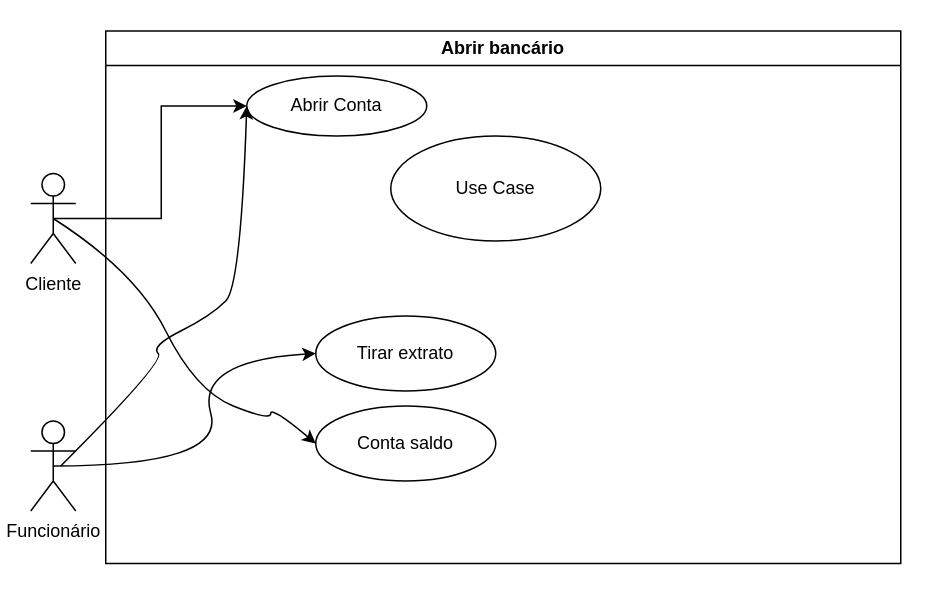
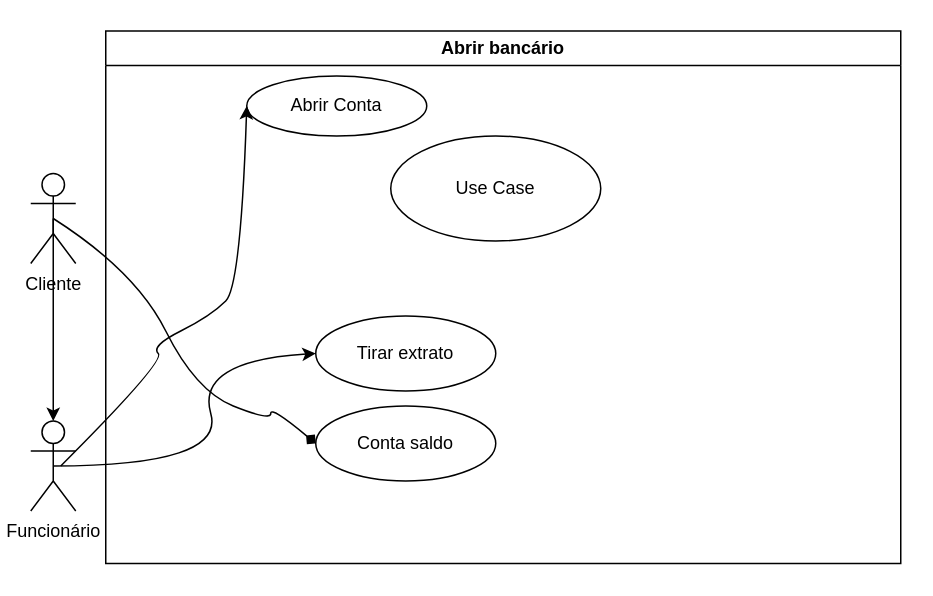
edge "Cliente" -> "Abrir Conta": now "Cliente" -> "Funcionário"
edge "Cliente" -> "Conta saldo": arrowhead classic -> diamond
